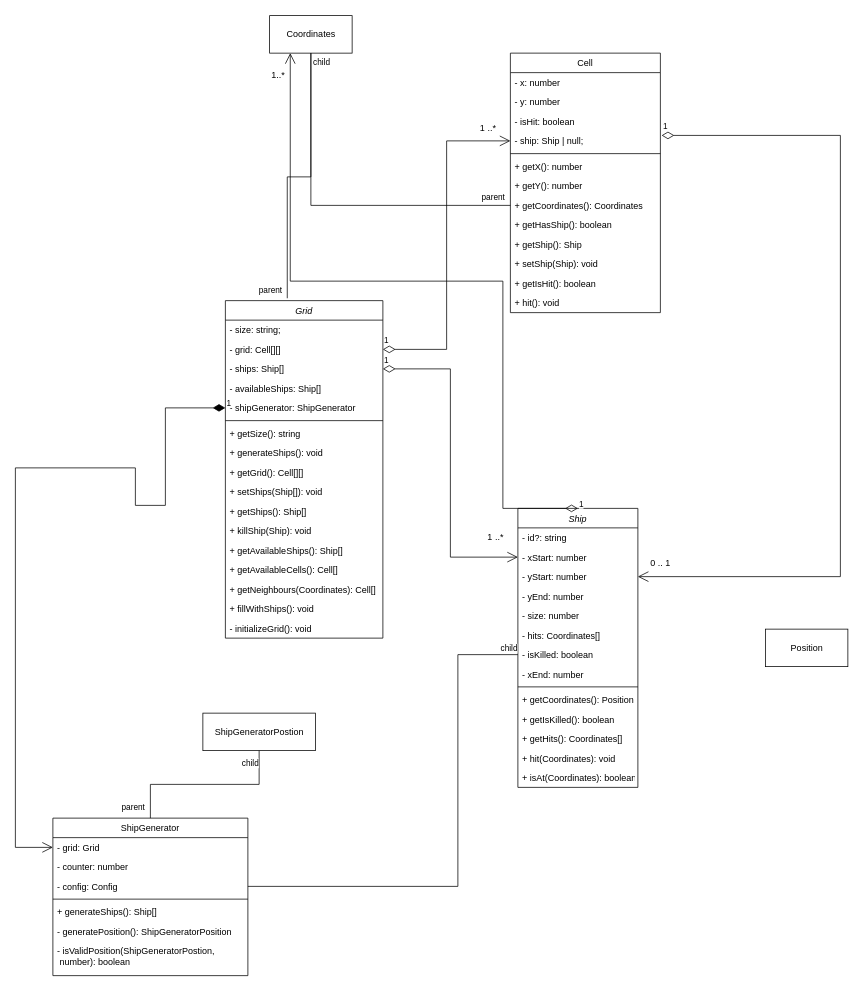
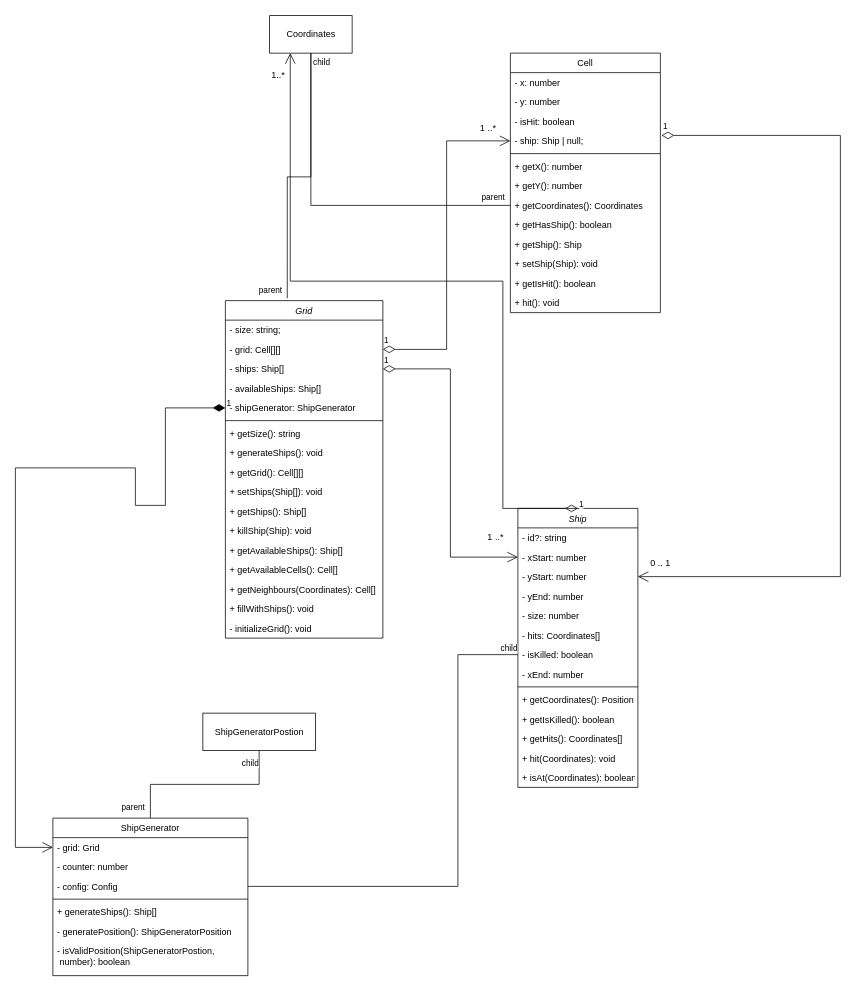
node "Position": removed
